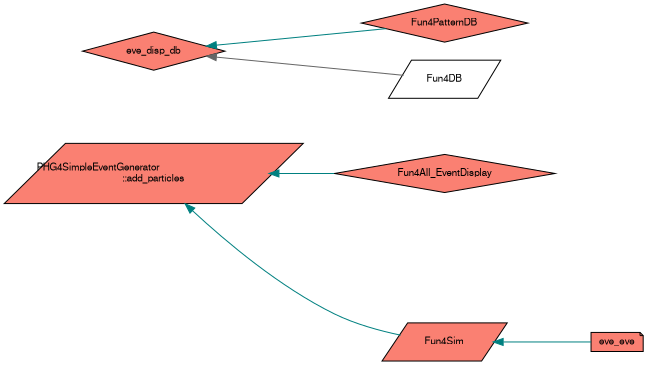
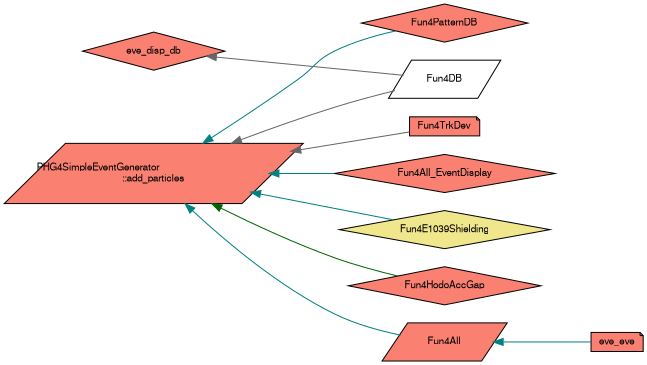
edge "Fun4PatternDB" -> "eve_disp_db": now "Fun4PatternDB" -> "PHG4SimpleEventGenerator ::add_particles"
edge "Fun4DB" -> "PHG4SimpleEventGenerator ::add_particles": added
node "Fun4TrkDev": added
node "Fun4E1039Shielding": added
node "Fun4HodoAccGap": added
node "Fun4Sim": label "Fun4Sim" -> "Fun4All"
